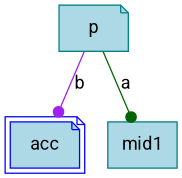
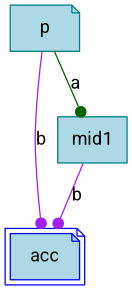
edge "mid1" -> "acc": added, label "b"
